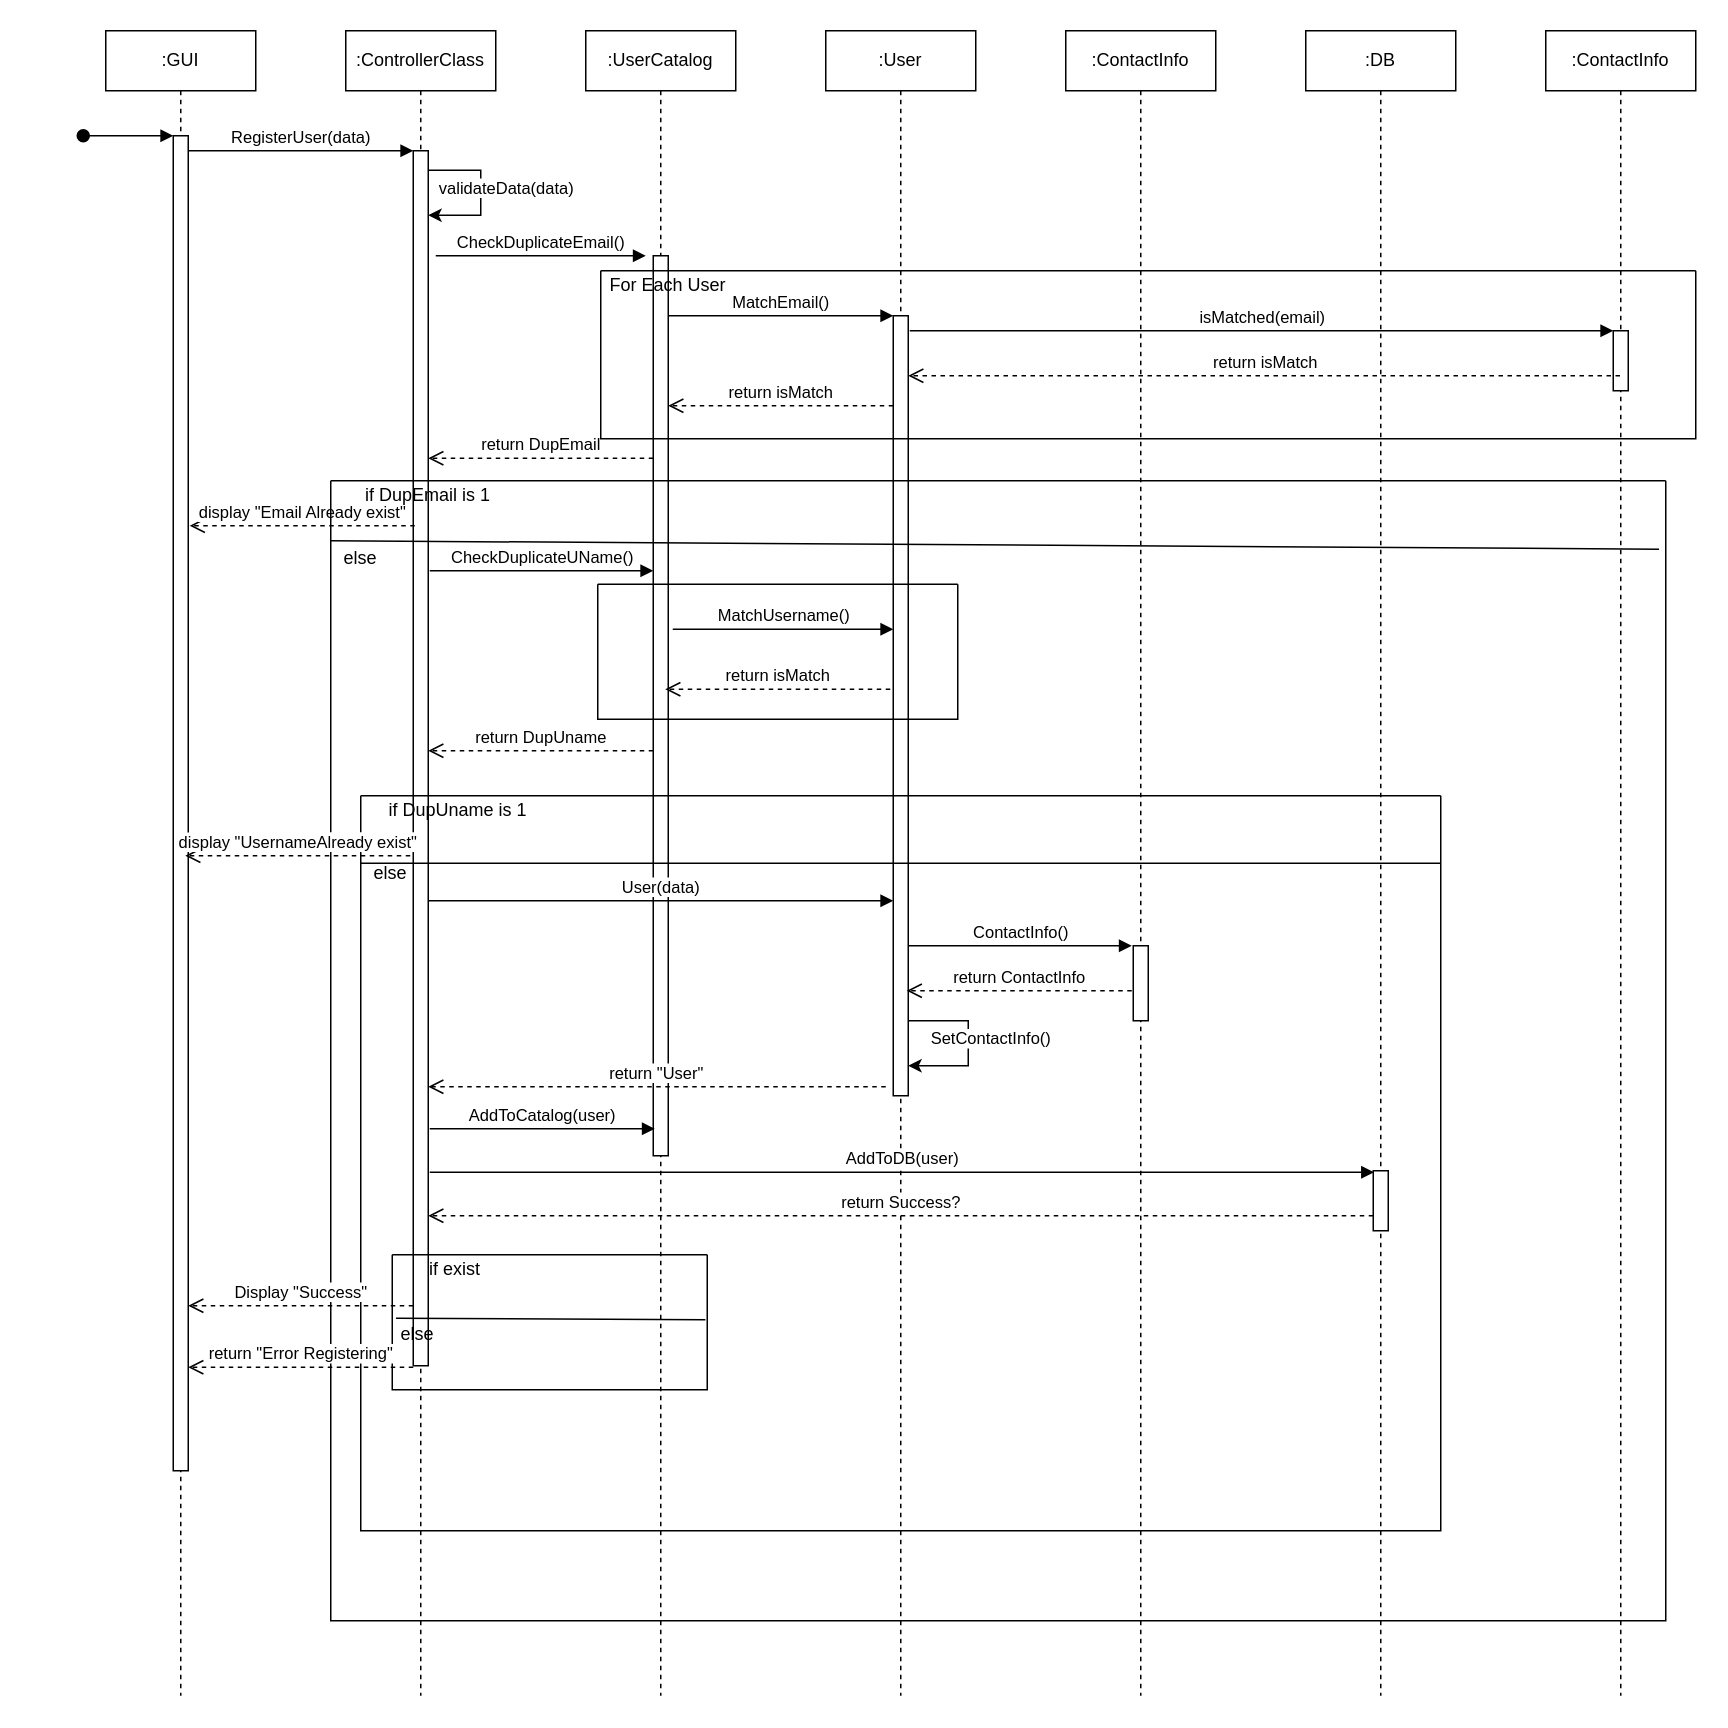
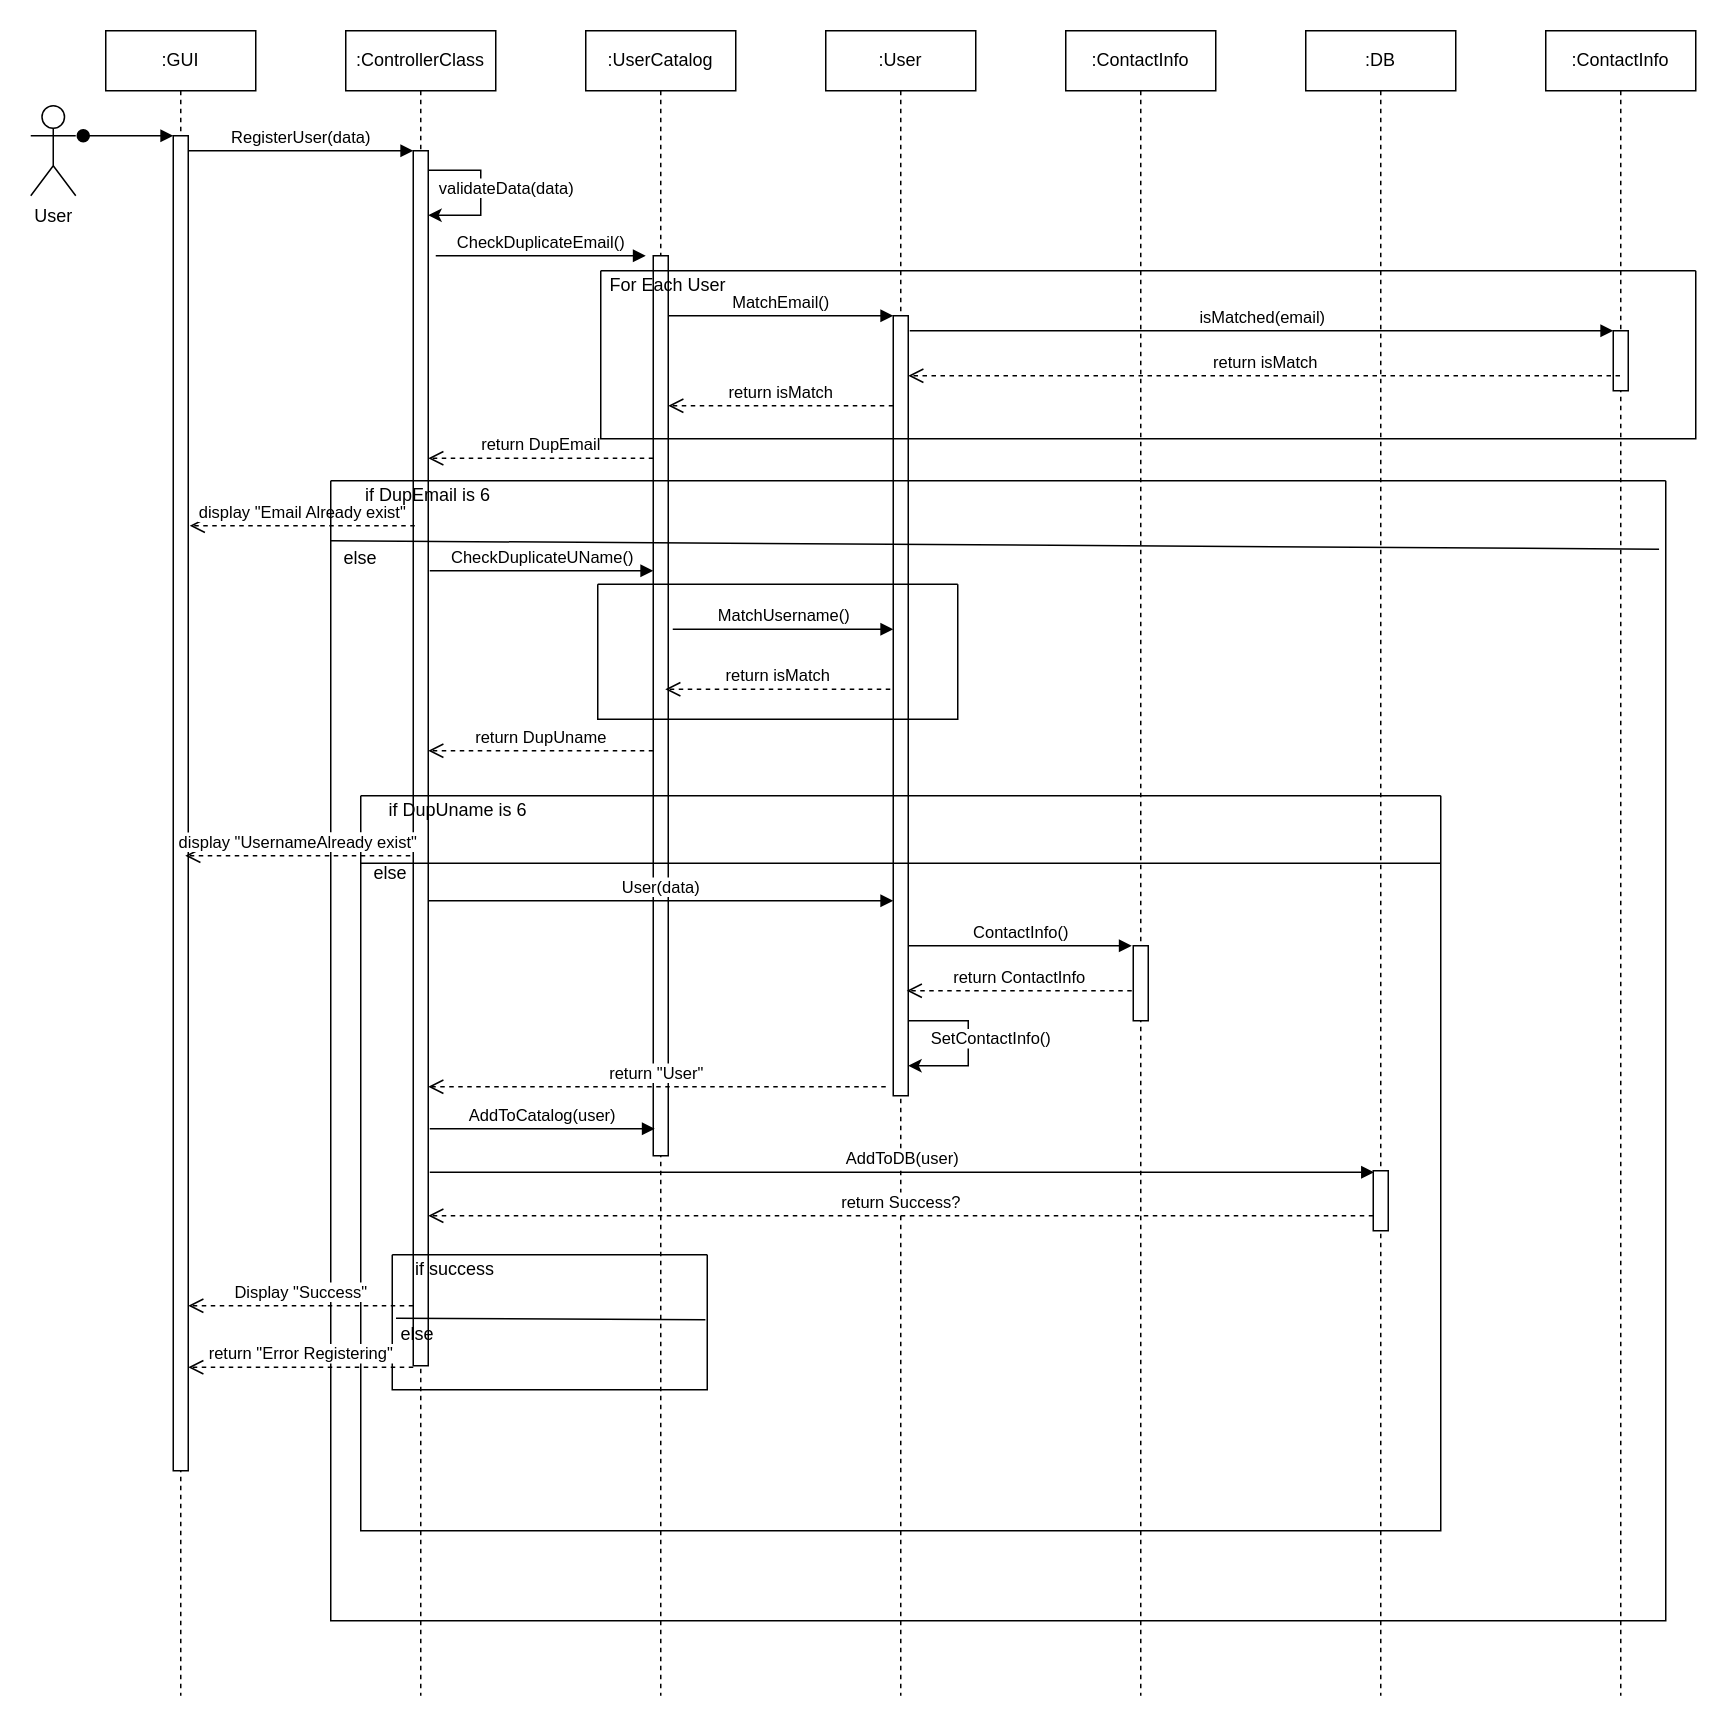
node "User": added
node "if DupEmail is 1": label "if DupEmail is 1" -> "if DupEmail is 6"
node "if DupUname is 1": label "if DupUname is 1" -> "if DupUname is 6"
node "if exist": label "if exist" -> "if success"
